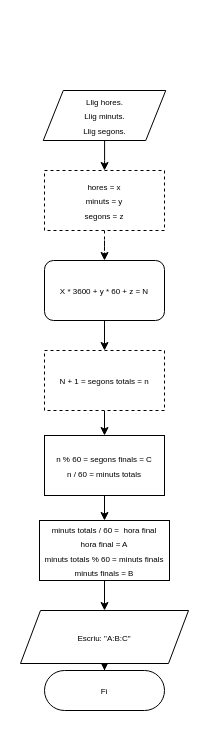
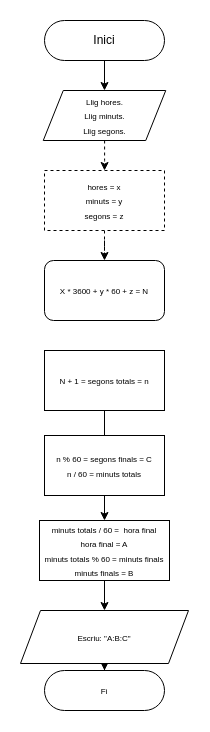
node "Inici": added
edge "Inici" -> "Llig hores. Llig minuts. Llig segons.": added
edge "Llig hores. Llig minuts. Llig segons." -> "hores = x minuts = y segons = z": style solid -> dashed
edge "X * 3600 + y * 60 + z = N" -> "N + 1 = segons totals = n": removed
node "N + 1 = segons totals = n": style dashed -> solid
edge "N + 1 = segons totals = n" -> "n % 60 = segons finals = C n / 60 = minuts totals": arrowhead classic -> none
